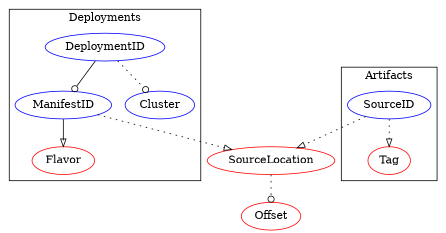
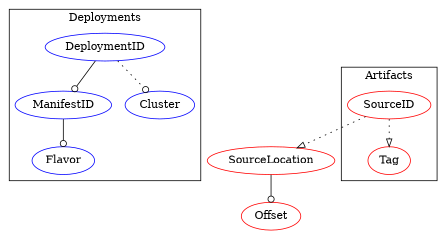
node "SourceID": color blue -> red
edge "ManifestID" -> "Flavor": arrowhead onormal -> odot
edge "ManifestID" -> "SourceLocation": removed
node "Flavor": color red -> blue
edge "SourceLocation" -> "Offset": style dotted -> solid
